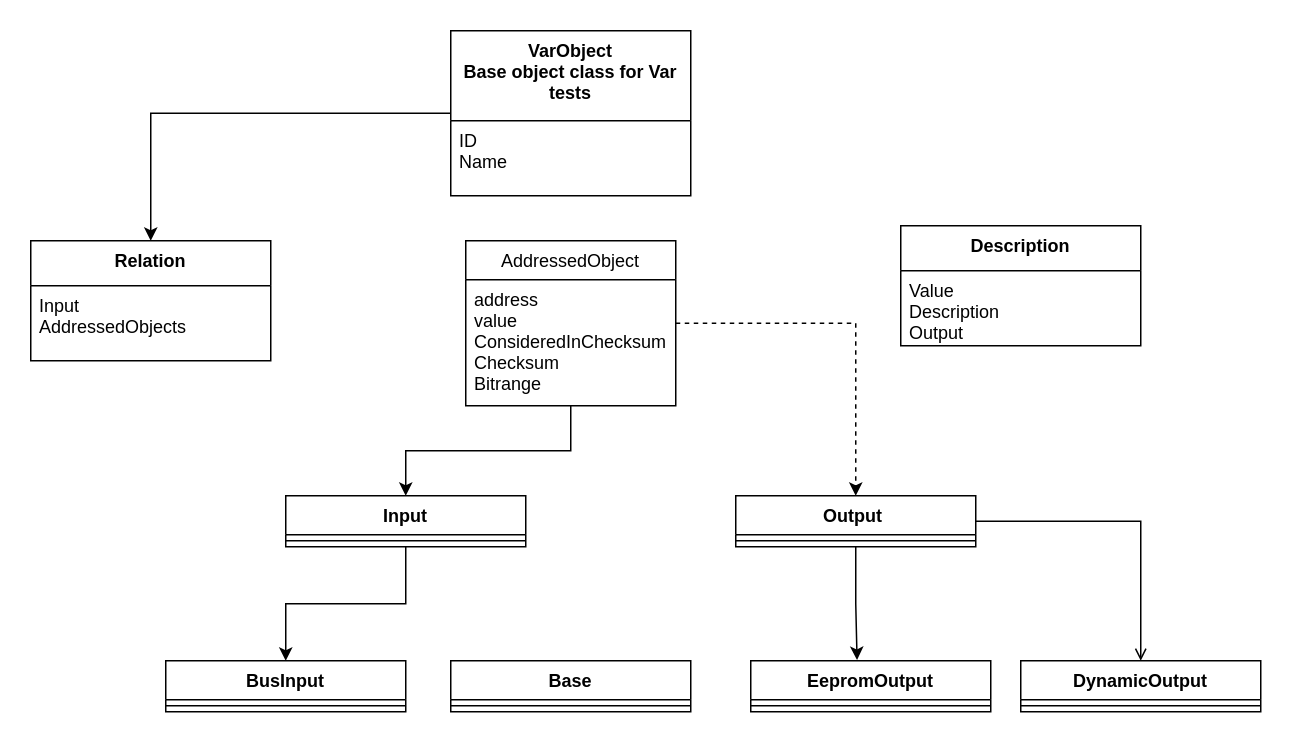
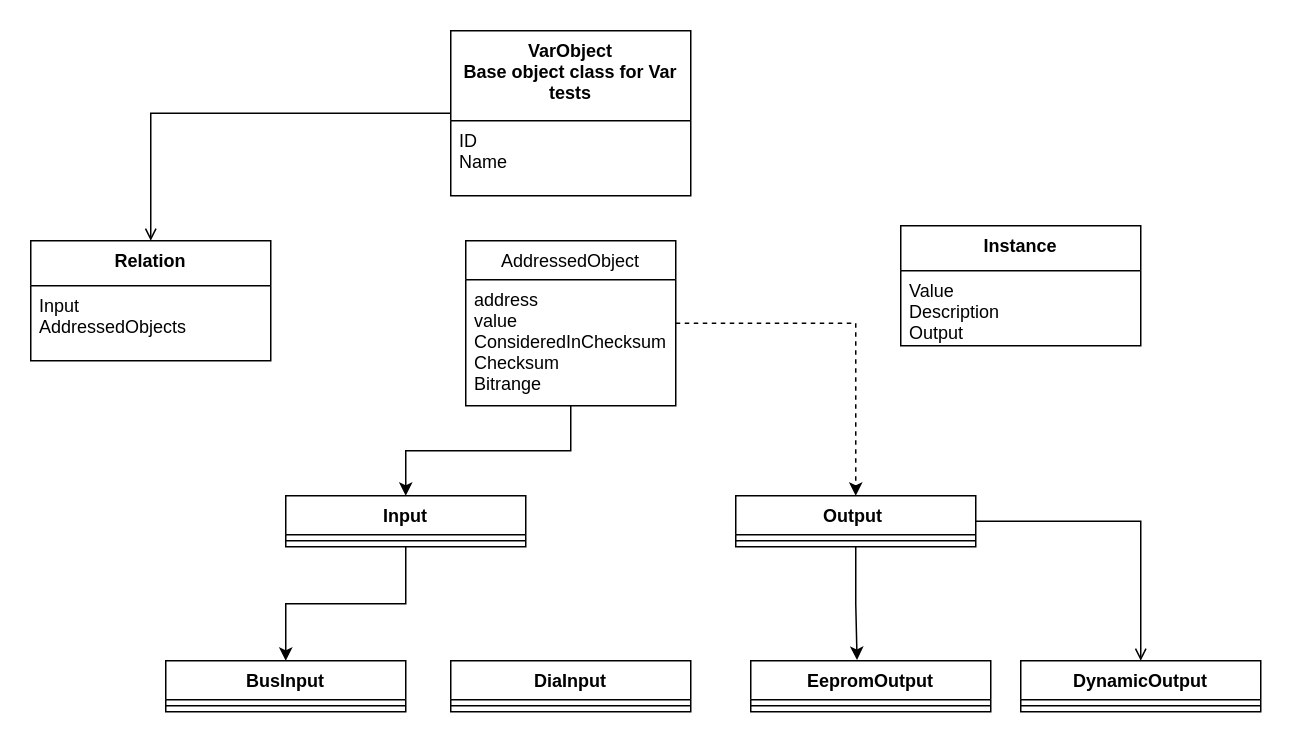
edge "VarObject Base object class for Var tests" -> "Relation": arrowhead classic -> open
node "Description": label "Description" -> "Instance"
node "Base": label "Base" -> "DiaInput"
